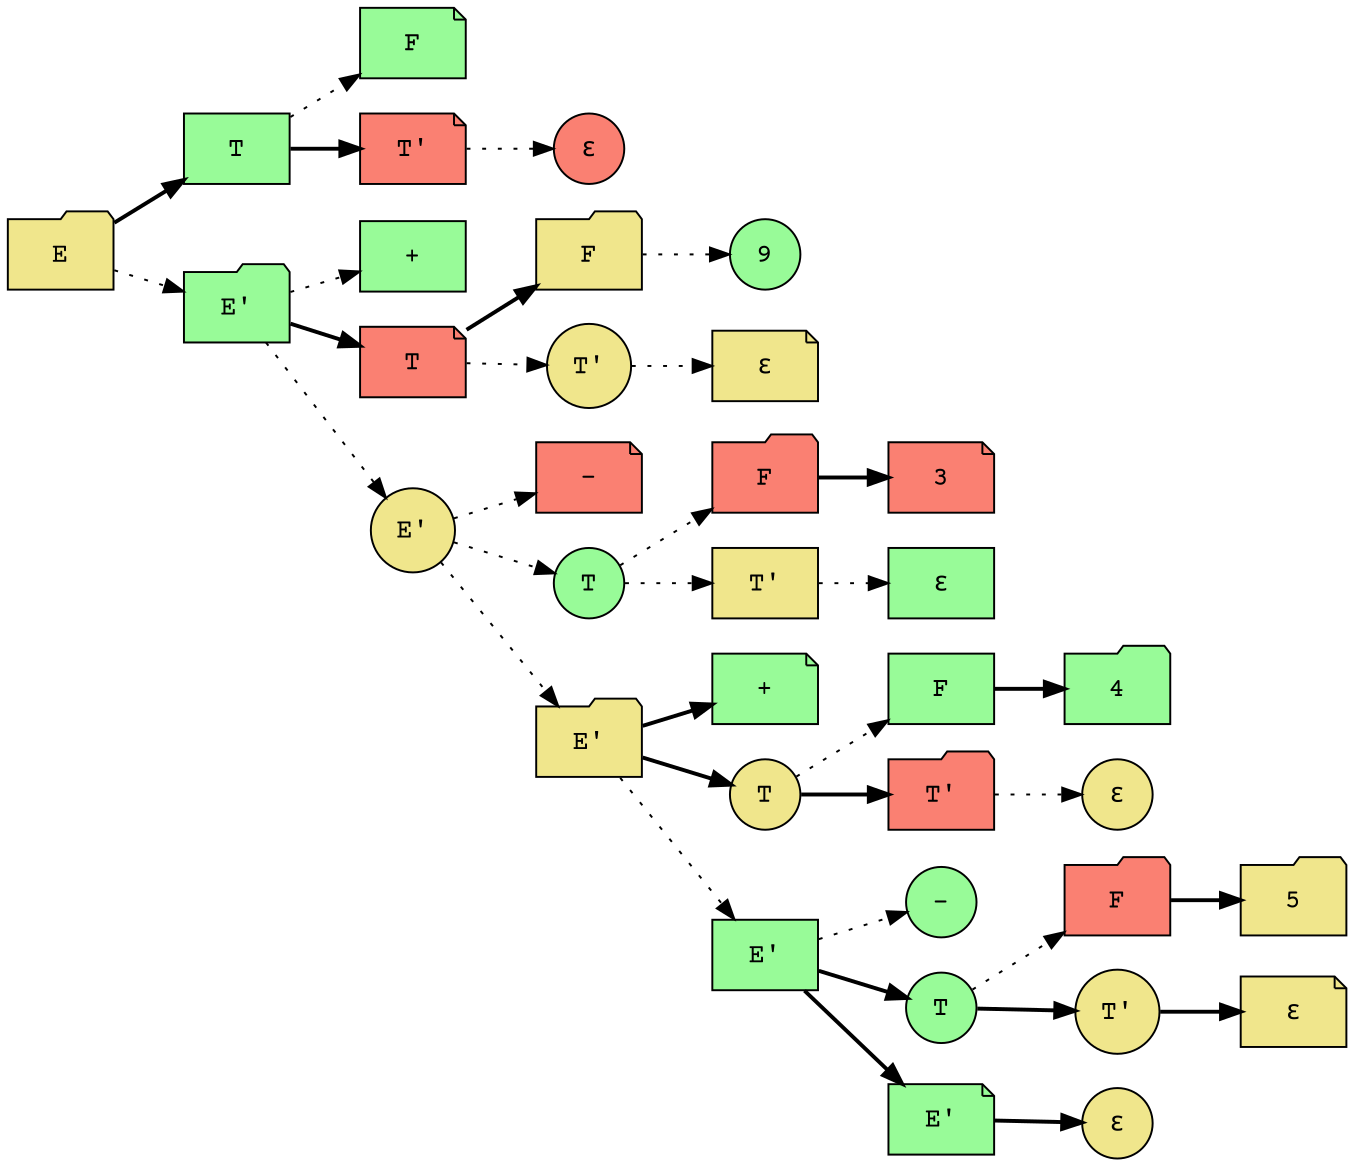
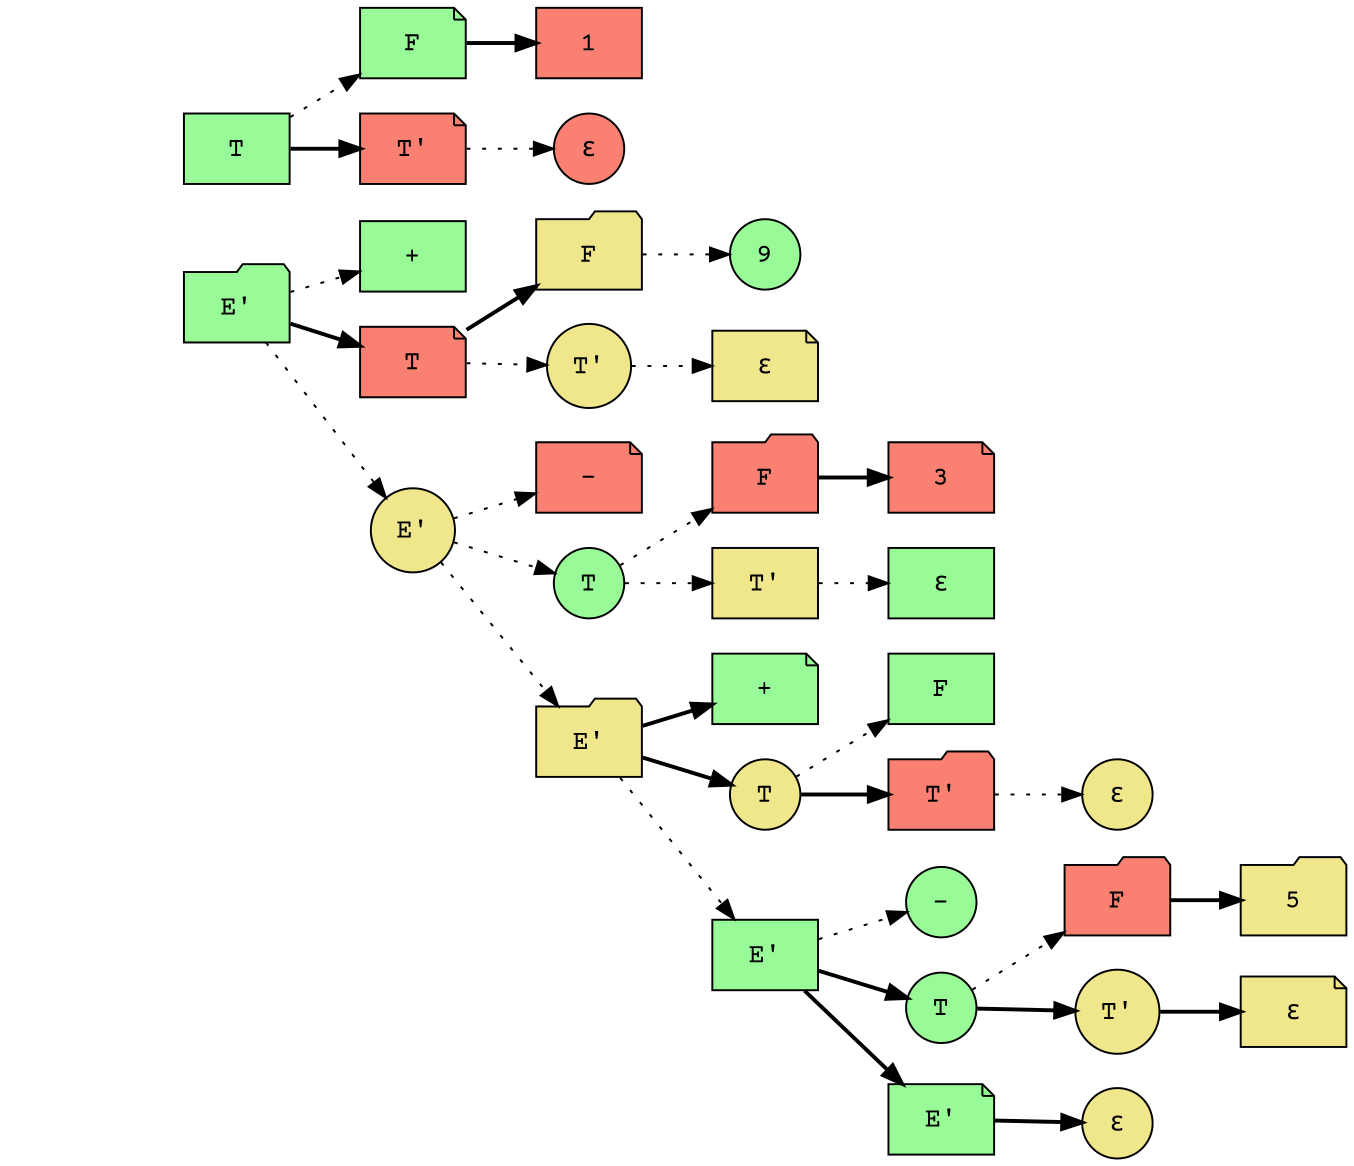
node "1": added
node "E": removed
node "4": removed
